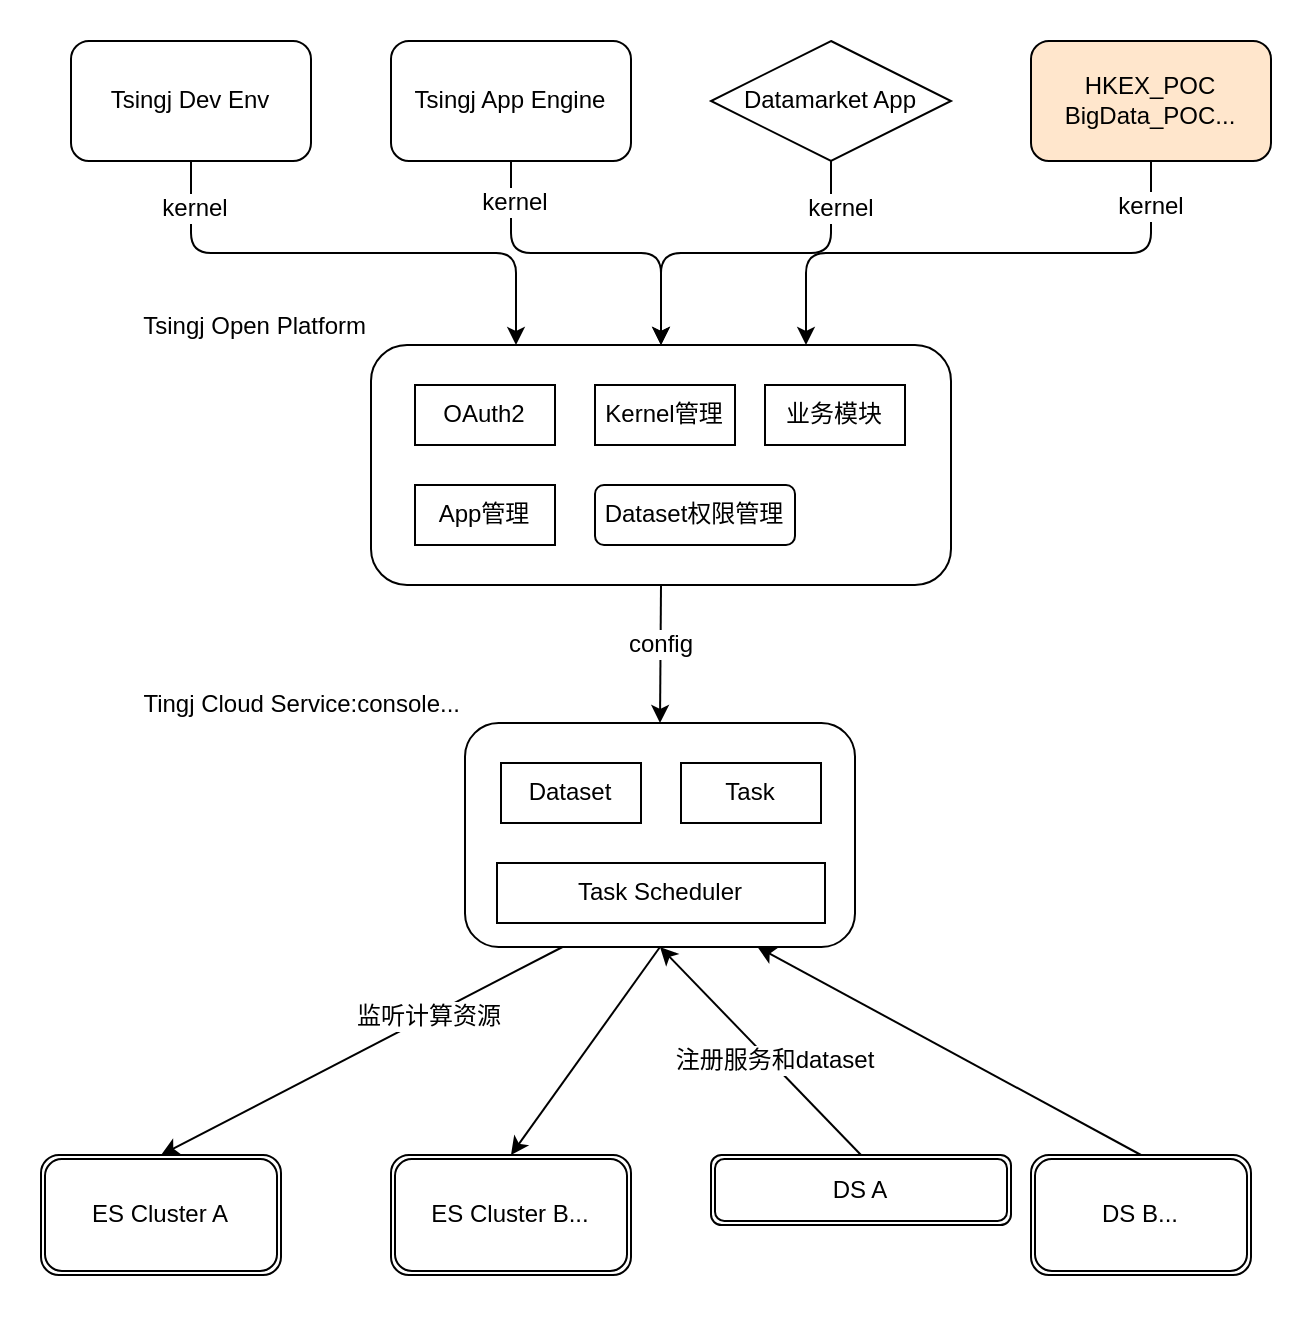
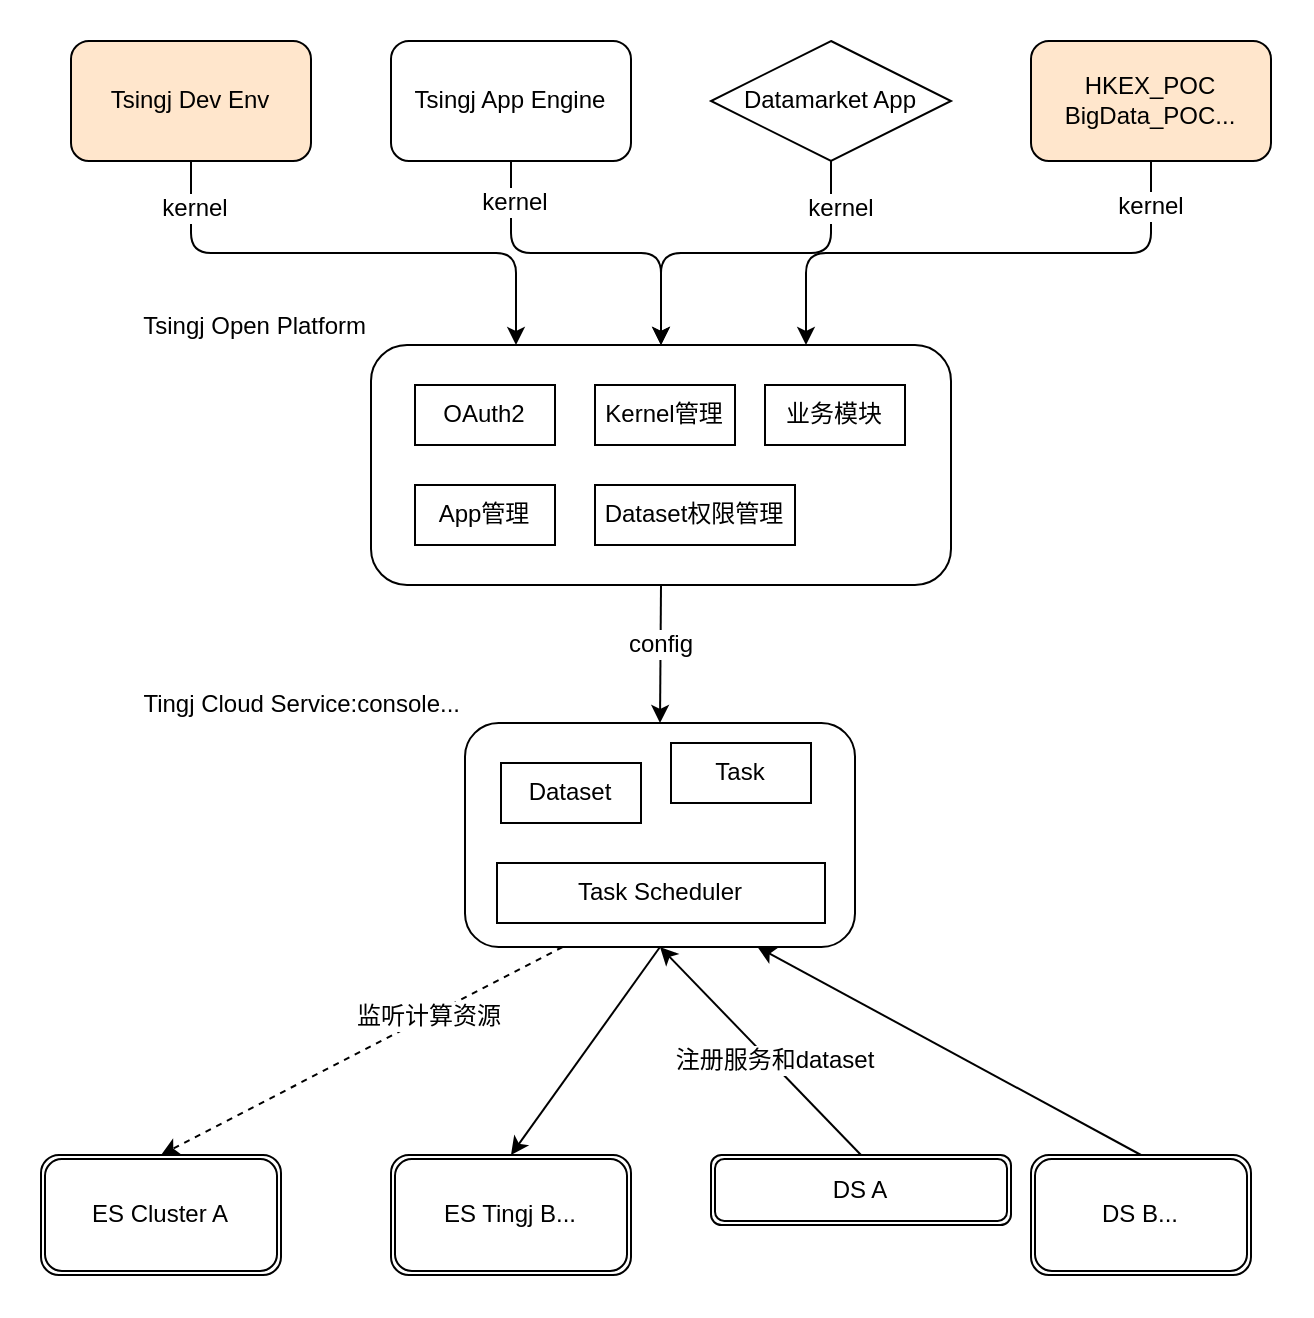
node "Tsingj Dev Env": fillcolor #ffffff -> #ffe6cc
node "Dataset权限管理": shape rounded rectangle -> rectangle
node "Task": moved (751, 793) -> (741, 773)
edge "Tingj Cloud Service:console..." -> "ES Cluster A": style solid -> dashed
node "ES Cluster B...": label "ES Cluster B..." -> "ES Tingj B..."
